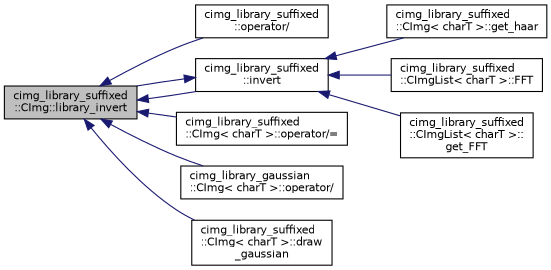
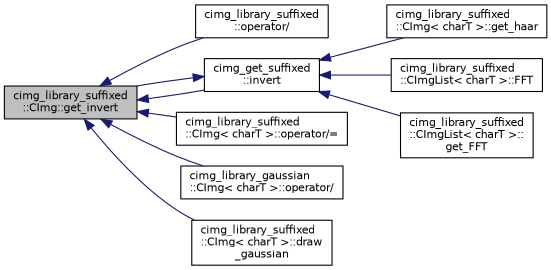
node "cimg_library_suffixed ::invert": label "cimg_library_suffixed ::invert" -> "cimg_get_suffixed ::invert"
node "cimg_library_suffixed ::CImg::library_invert": label "cimg_library_suffixed ::CImg::library_invert" -> "cimg_library_suffixed ::CImg::get_invert"
